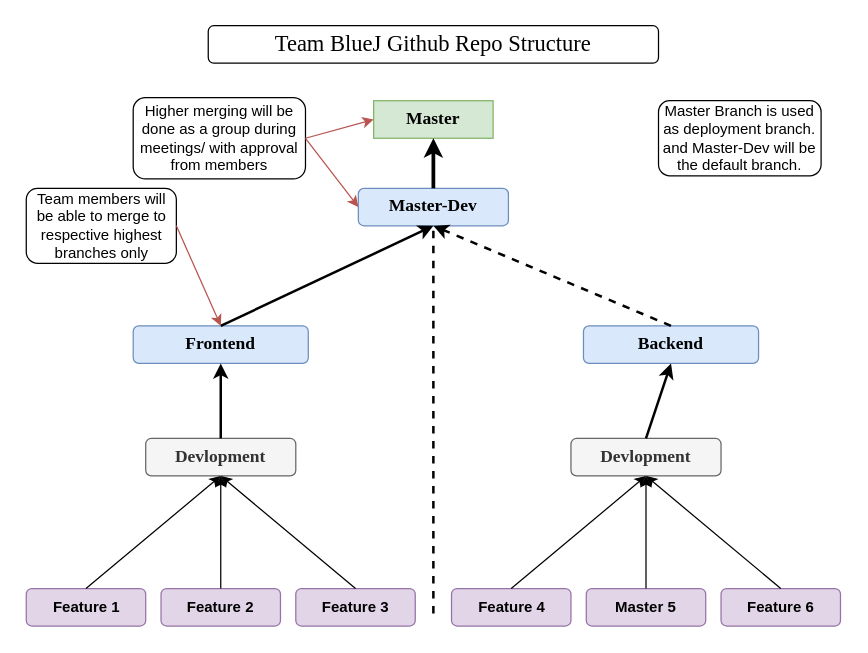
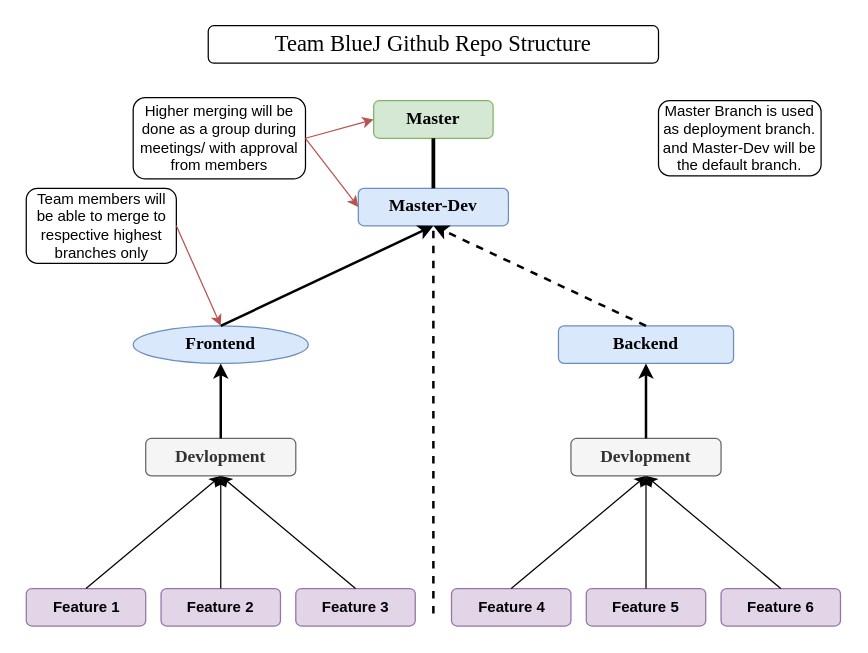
node "Master": shape rectangle -> rounded rectangle
edge "Master-Dev" -> "Master": arrowhead classic -> none
node "Frontend": shape rounded rectangle -> ellipse
node "Backend": moved (671, 344) -> (646, 344)
node "Master 5": label "Master 5" -> "Feature 5"
